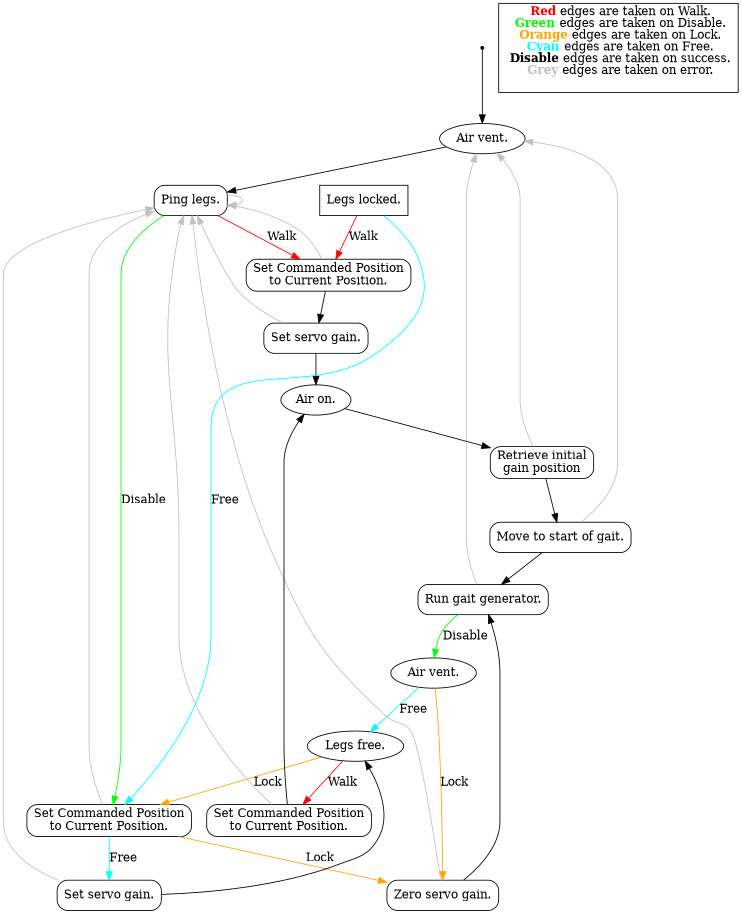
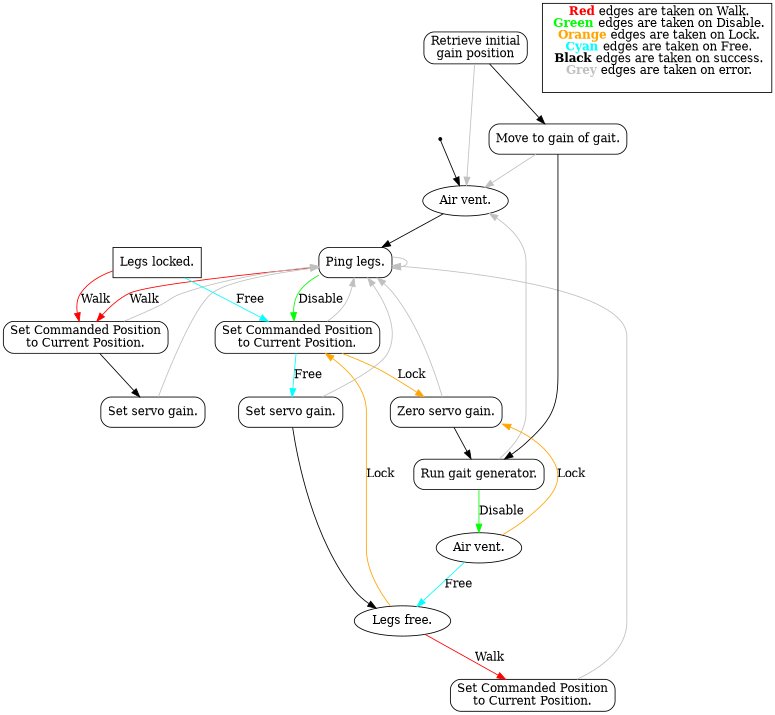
node "Red": text "Disable" -> "Black"
node "Air on.": removed
node "Move to start of gait.": label "Move to start of gait." -> "Move to gain of gait."
